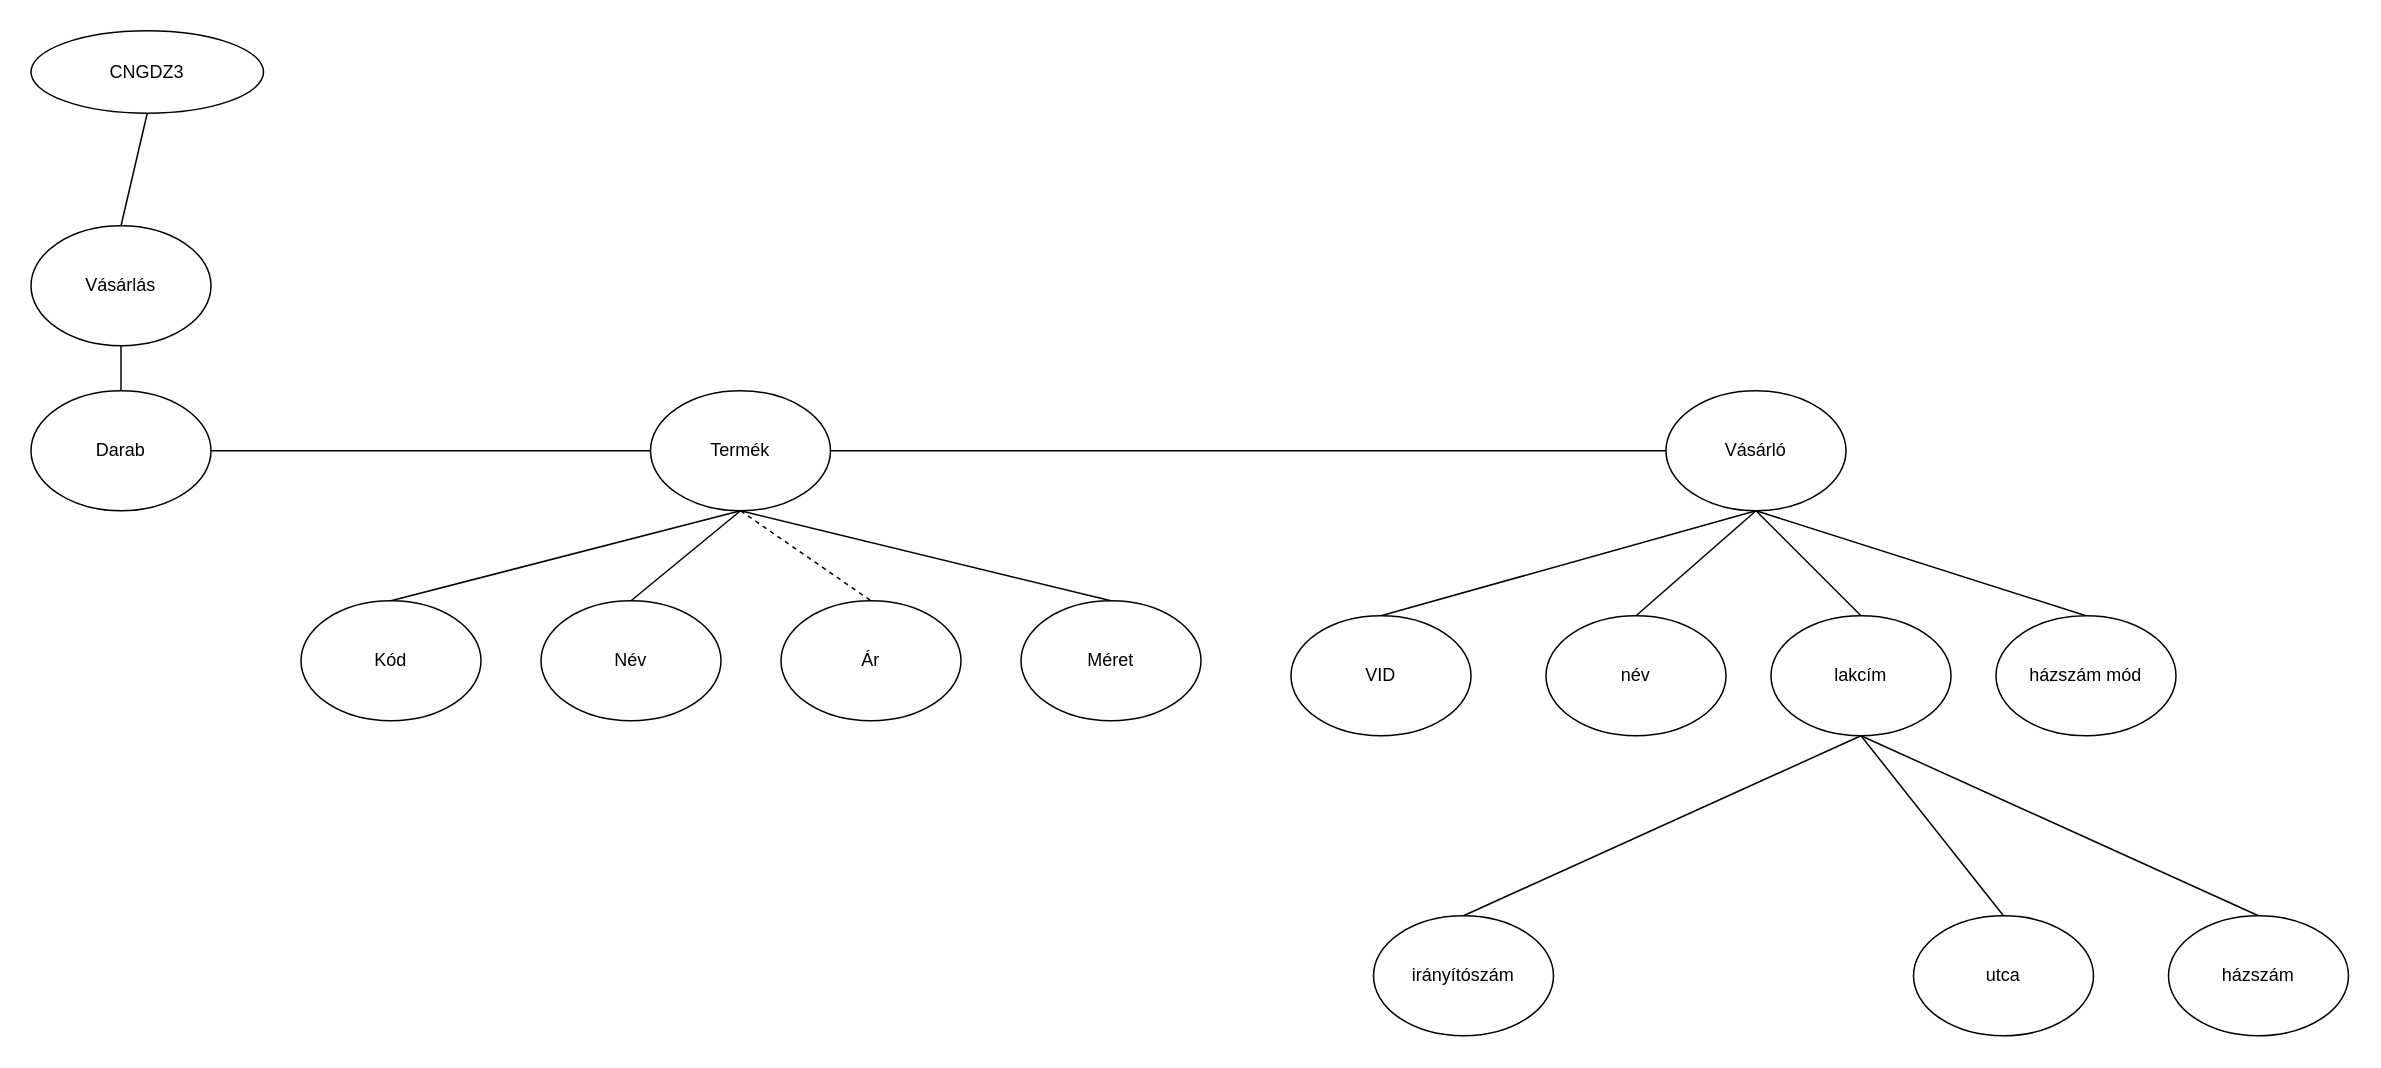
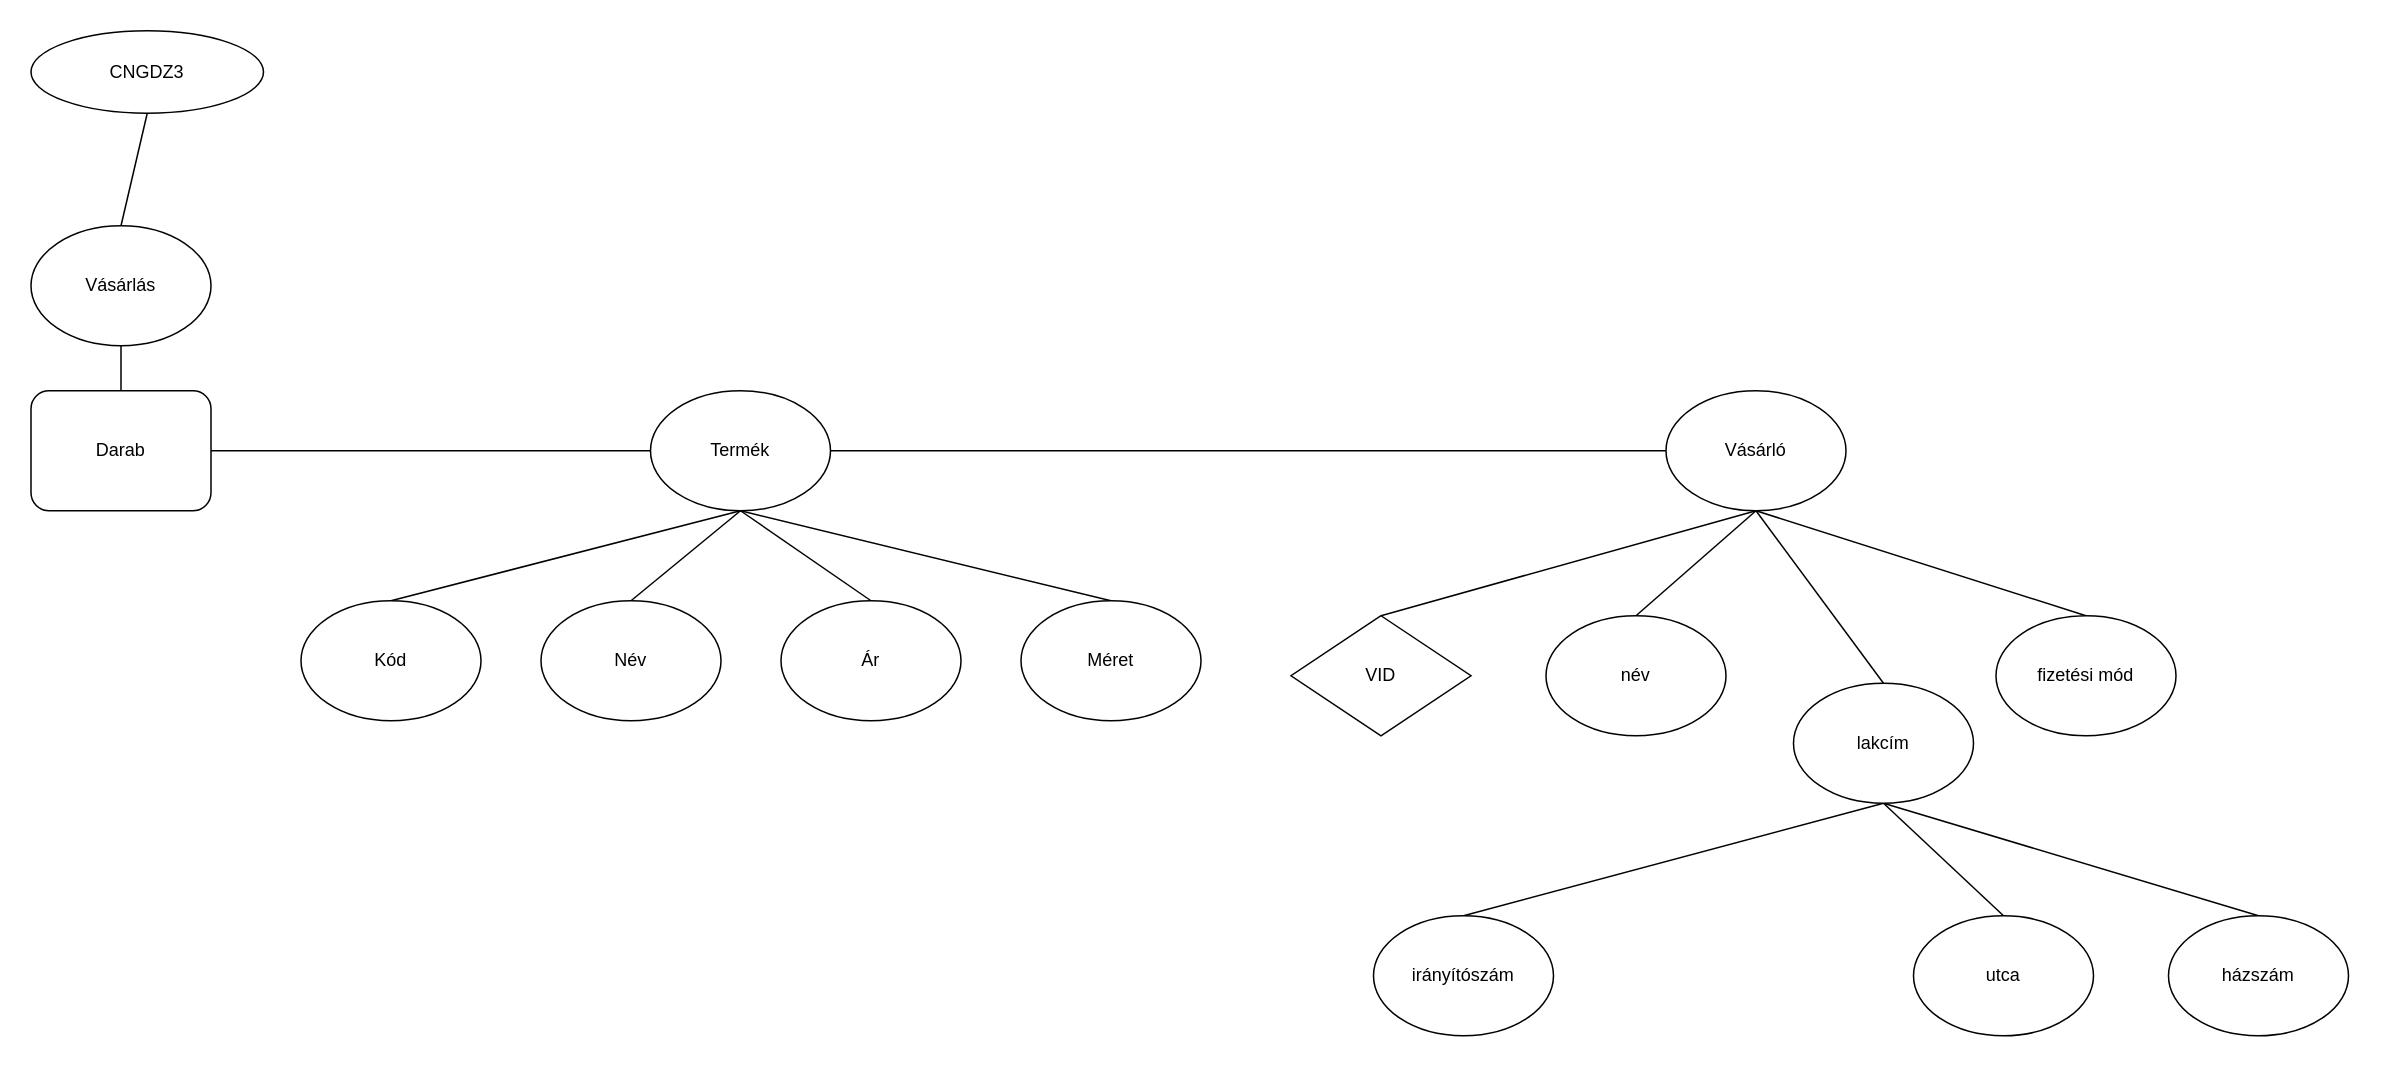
node "Darab": shape ellipse -> rounded rectangle
edge "Termék" -- "Ár": style dashed -> solid
node "VID": shape ellipse -> diamond
node "lakcím": moved (1861, 676) -> (1883, 743)
node "házszám mód": label "házszám mód" -> "fizetési mód"
